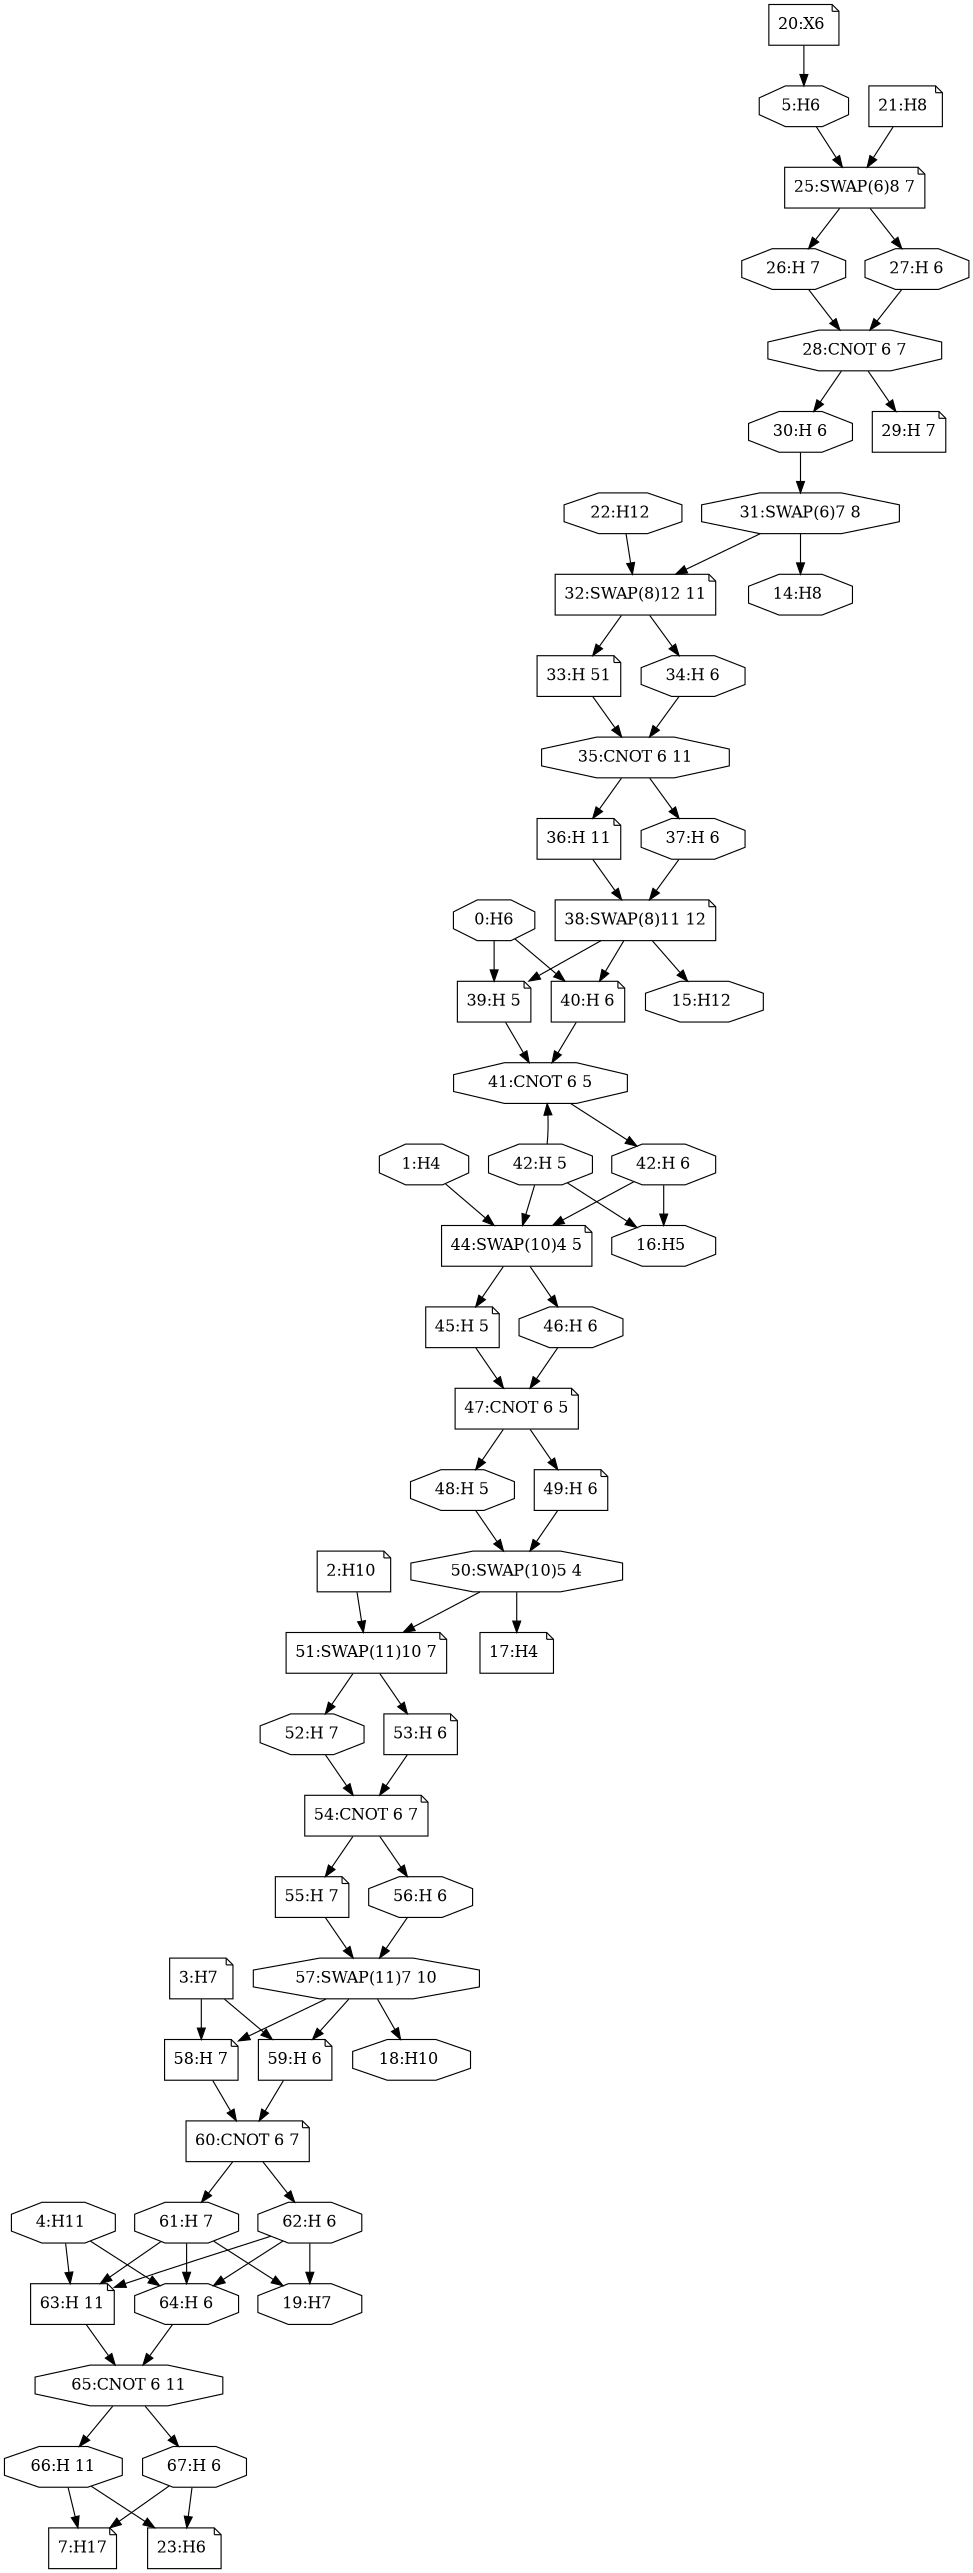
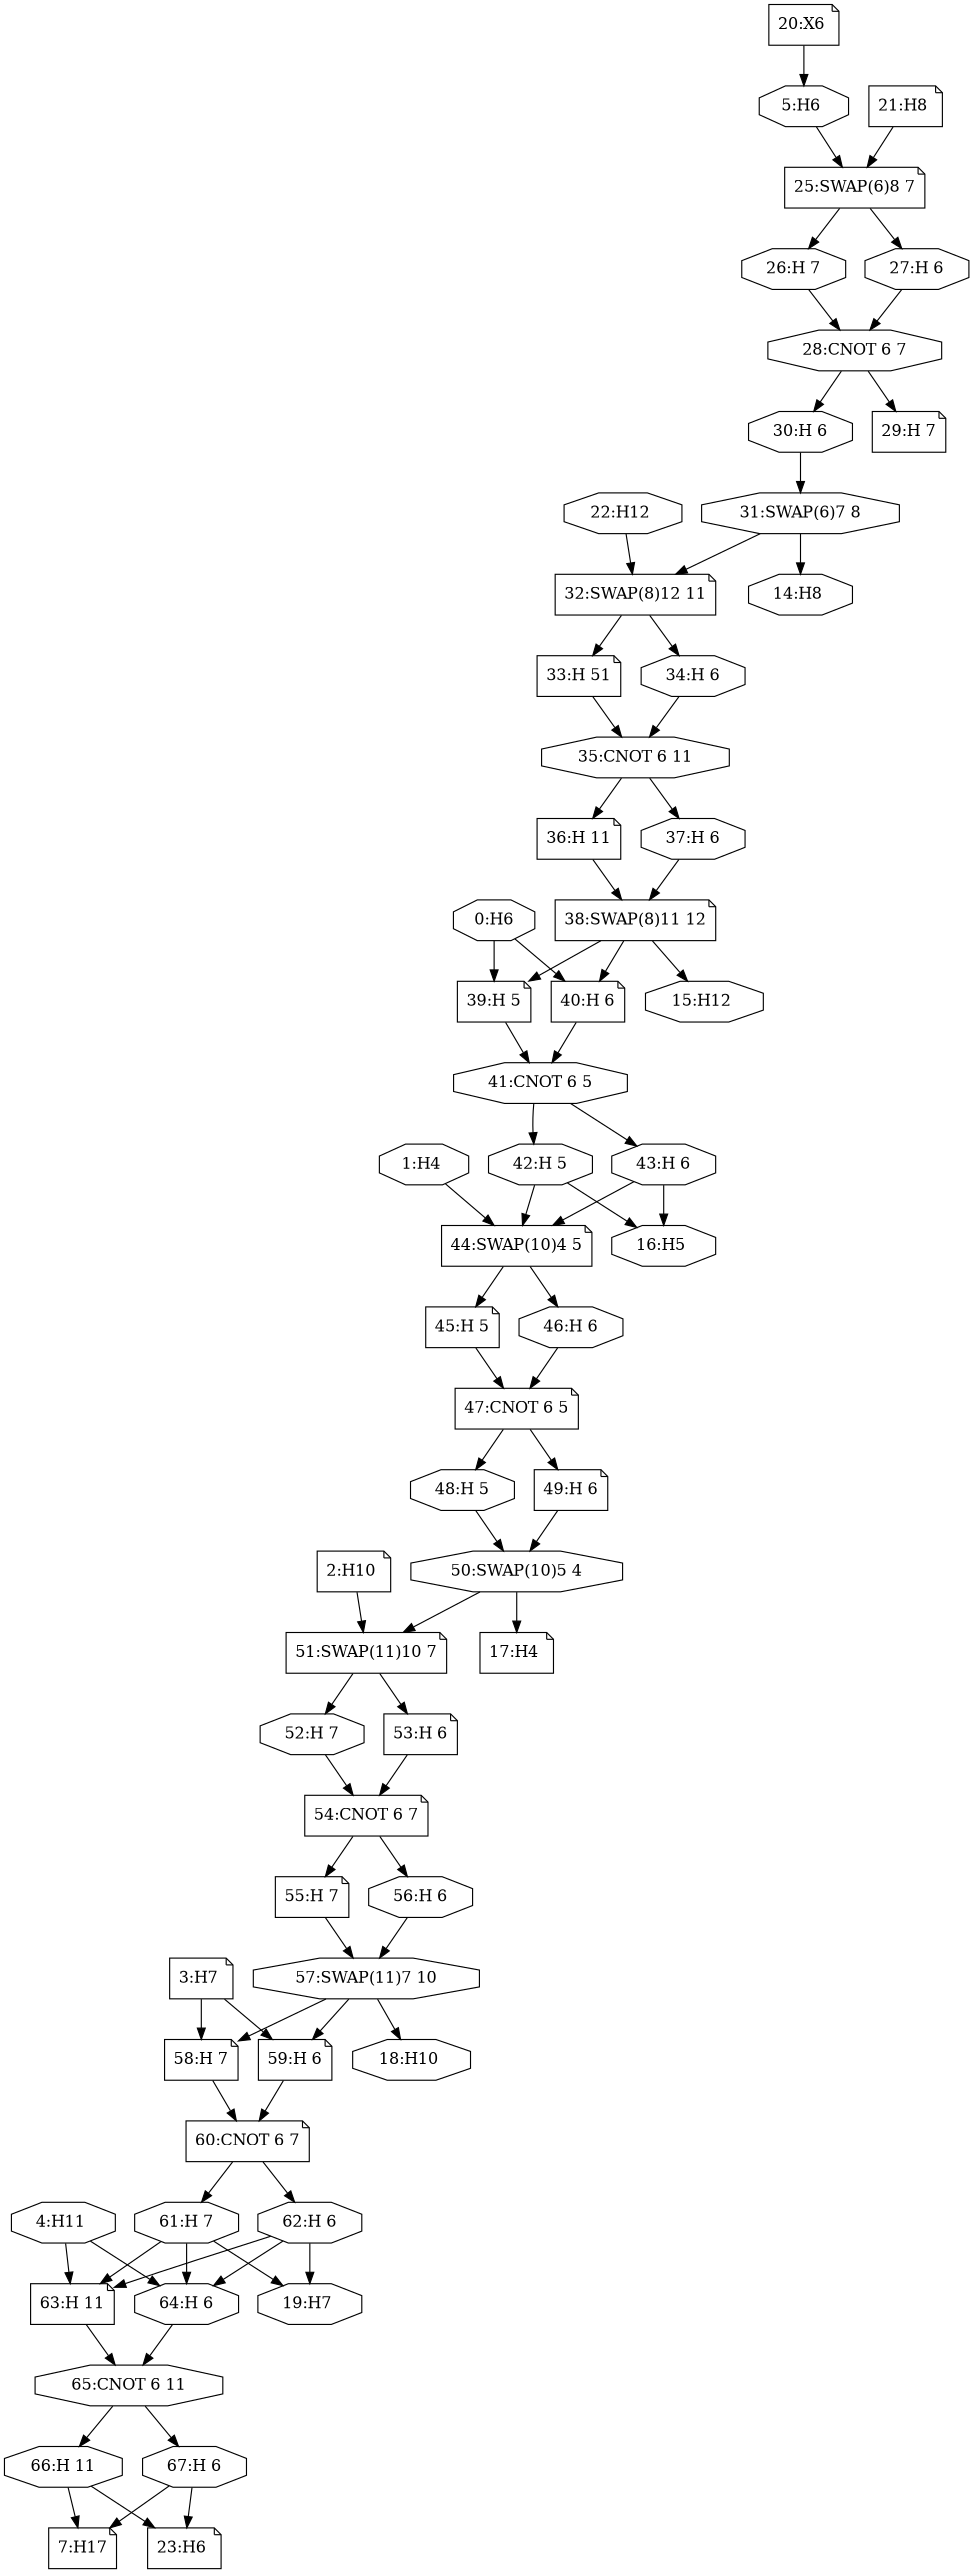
edge "42:H 5" -> "41:CNOT 6 5": reversed
node "42:H 6": label "42:H 6" -> "43:H 6"
